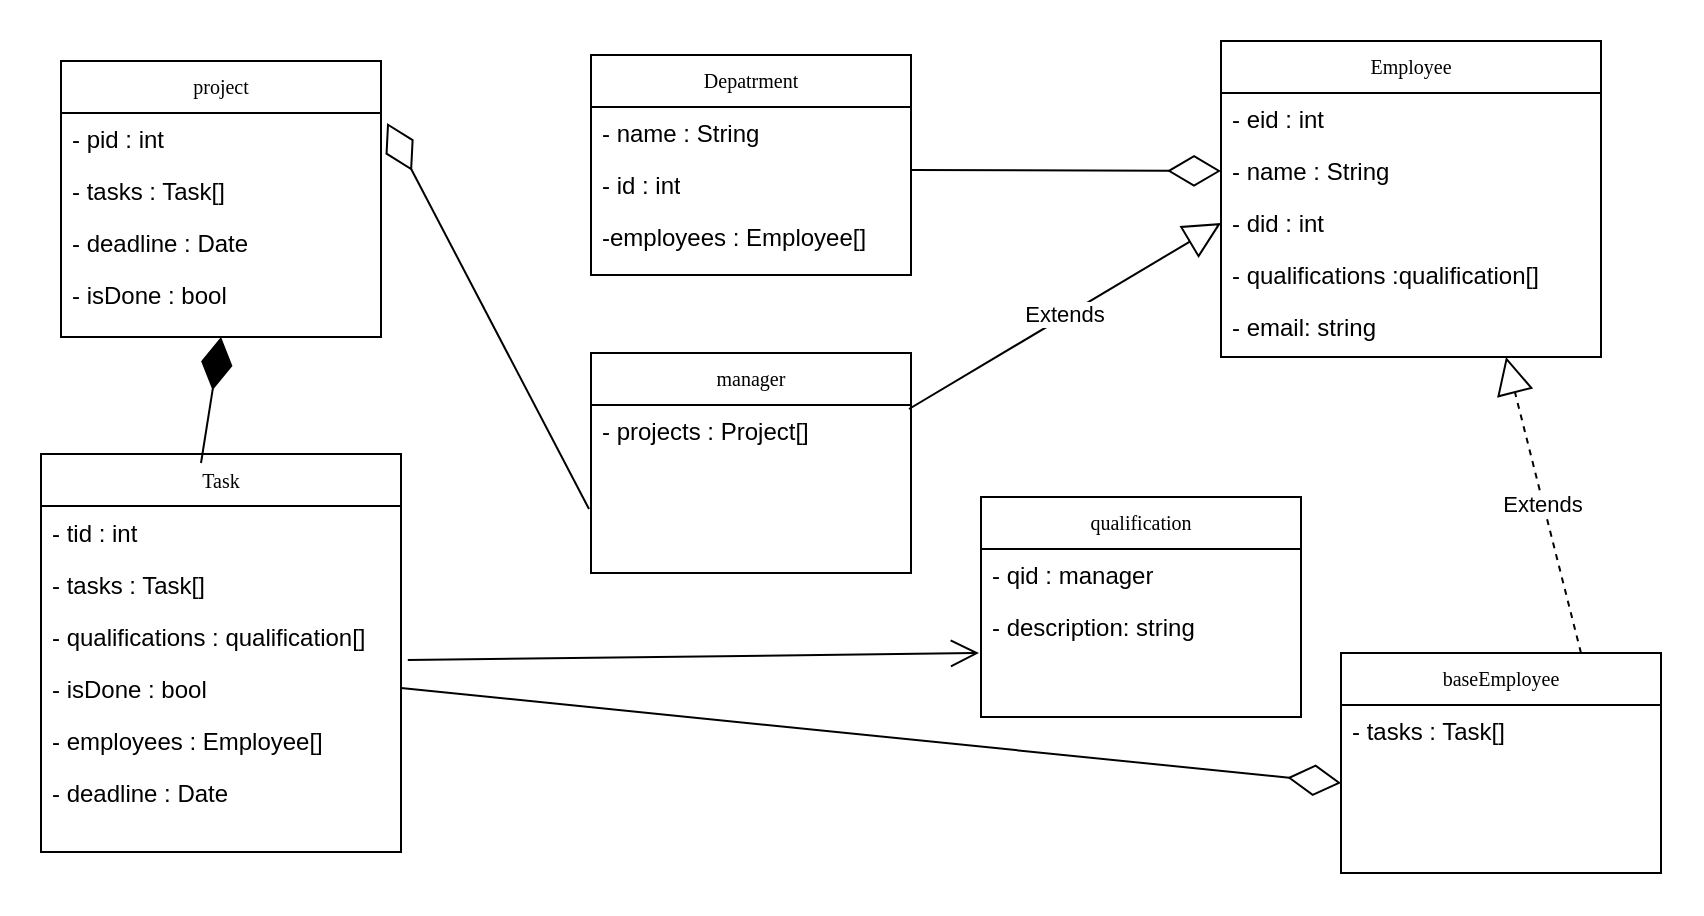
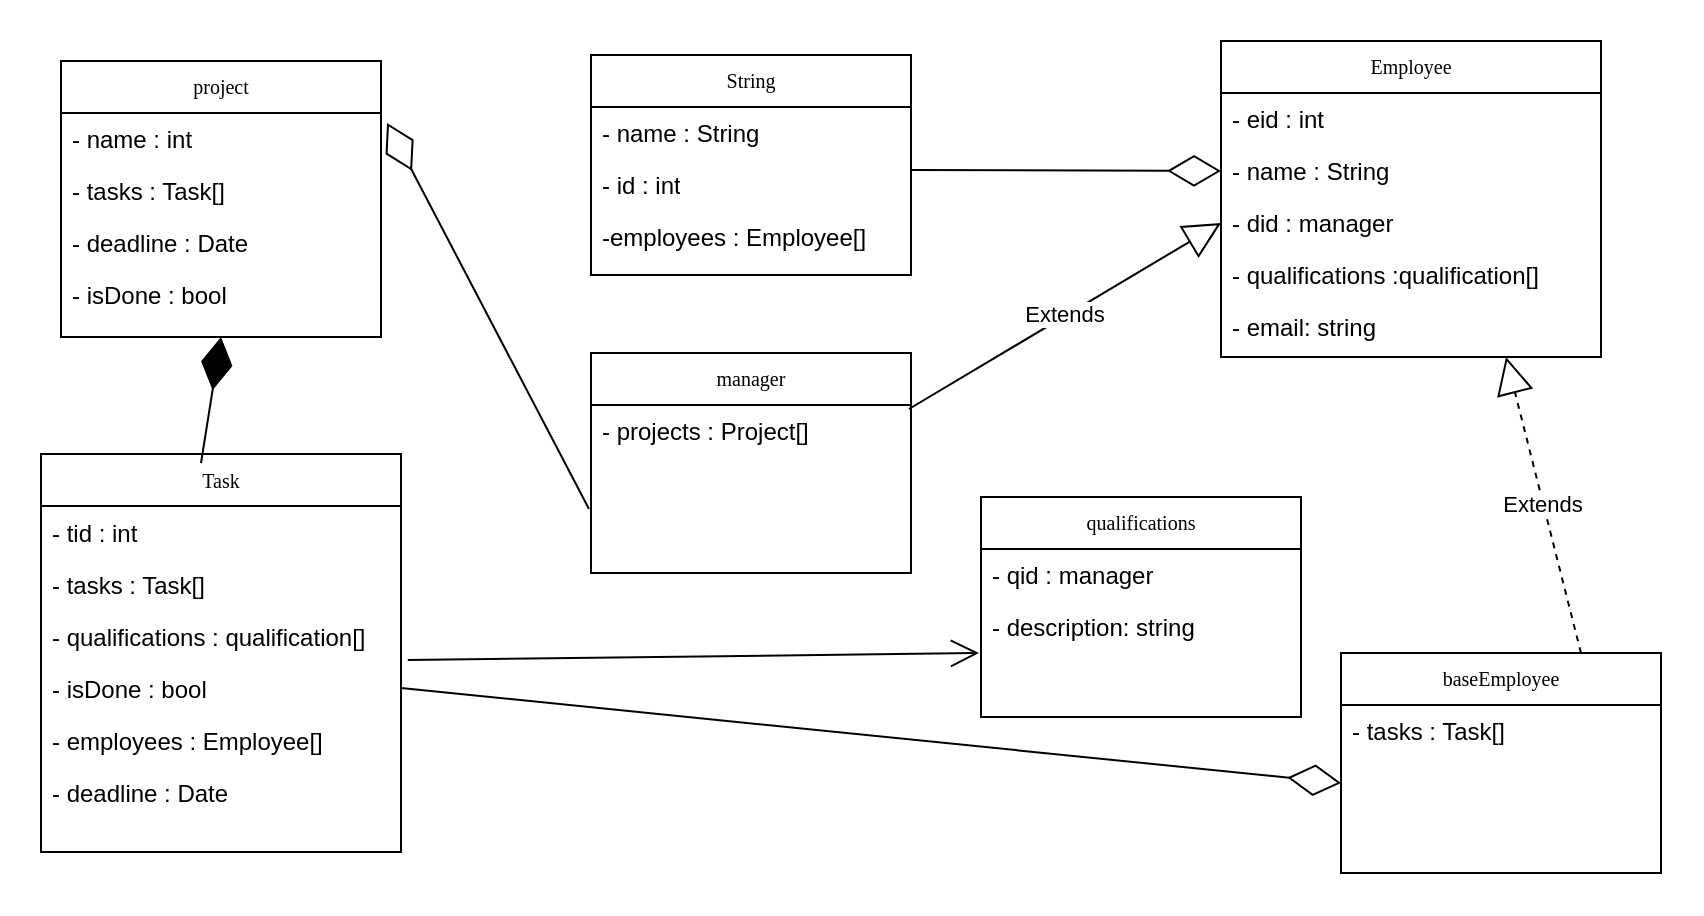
node "Depatrment": label "Depatrment" -> "String"
node "- pid : int": label "- pid : int" -> "- name : int"
node "- did : int": label "- did : int" -> "- did : manager"
node "qualification": label "qualification" -> "qualifications"
